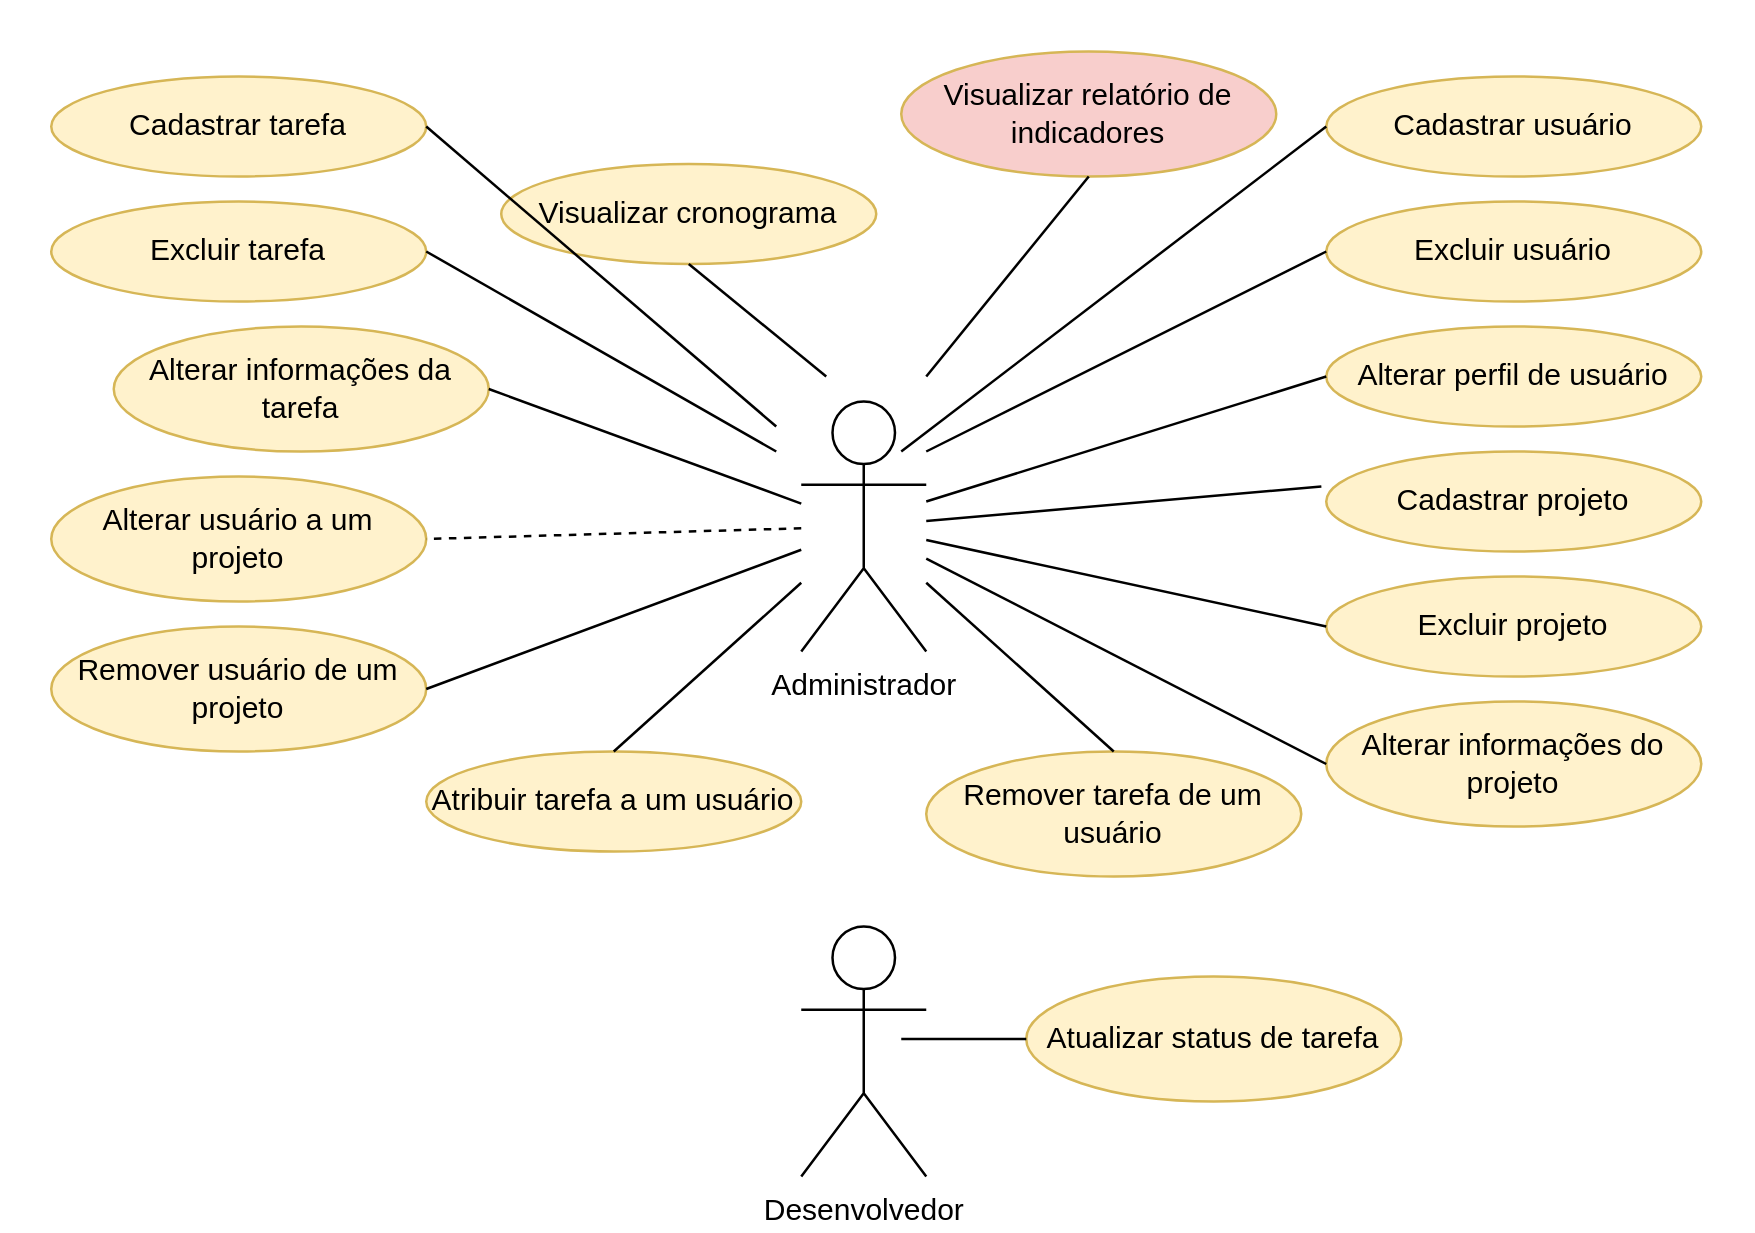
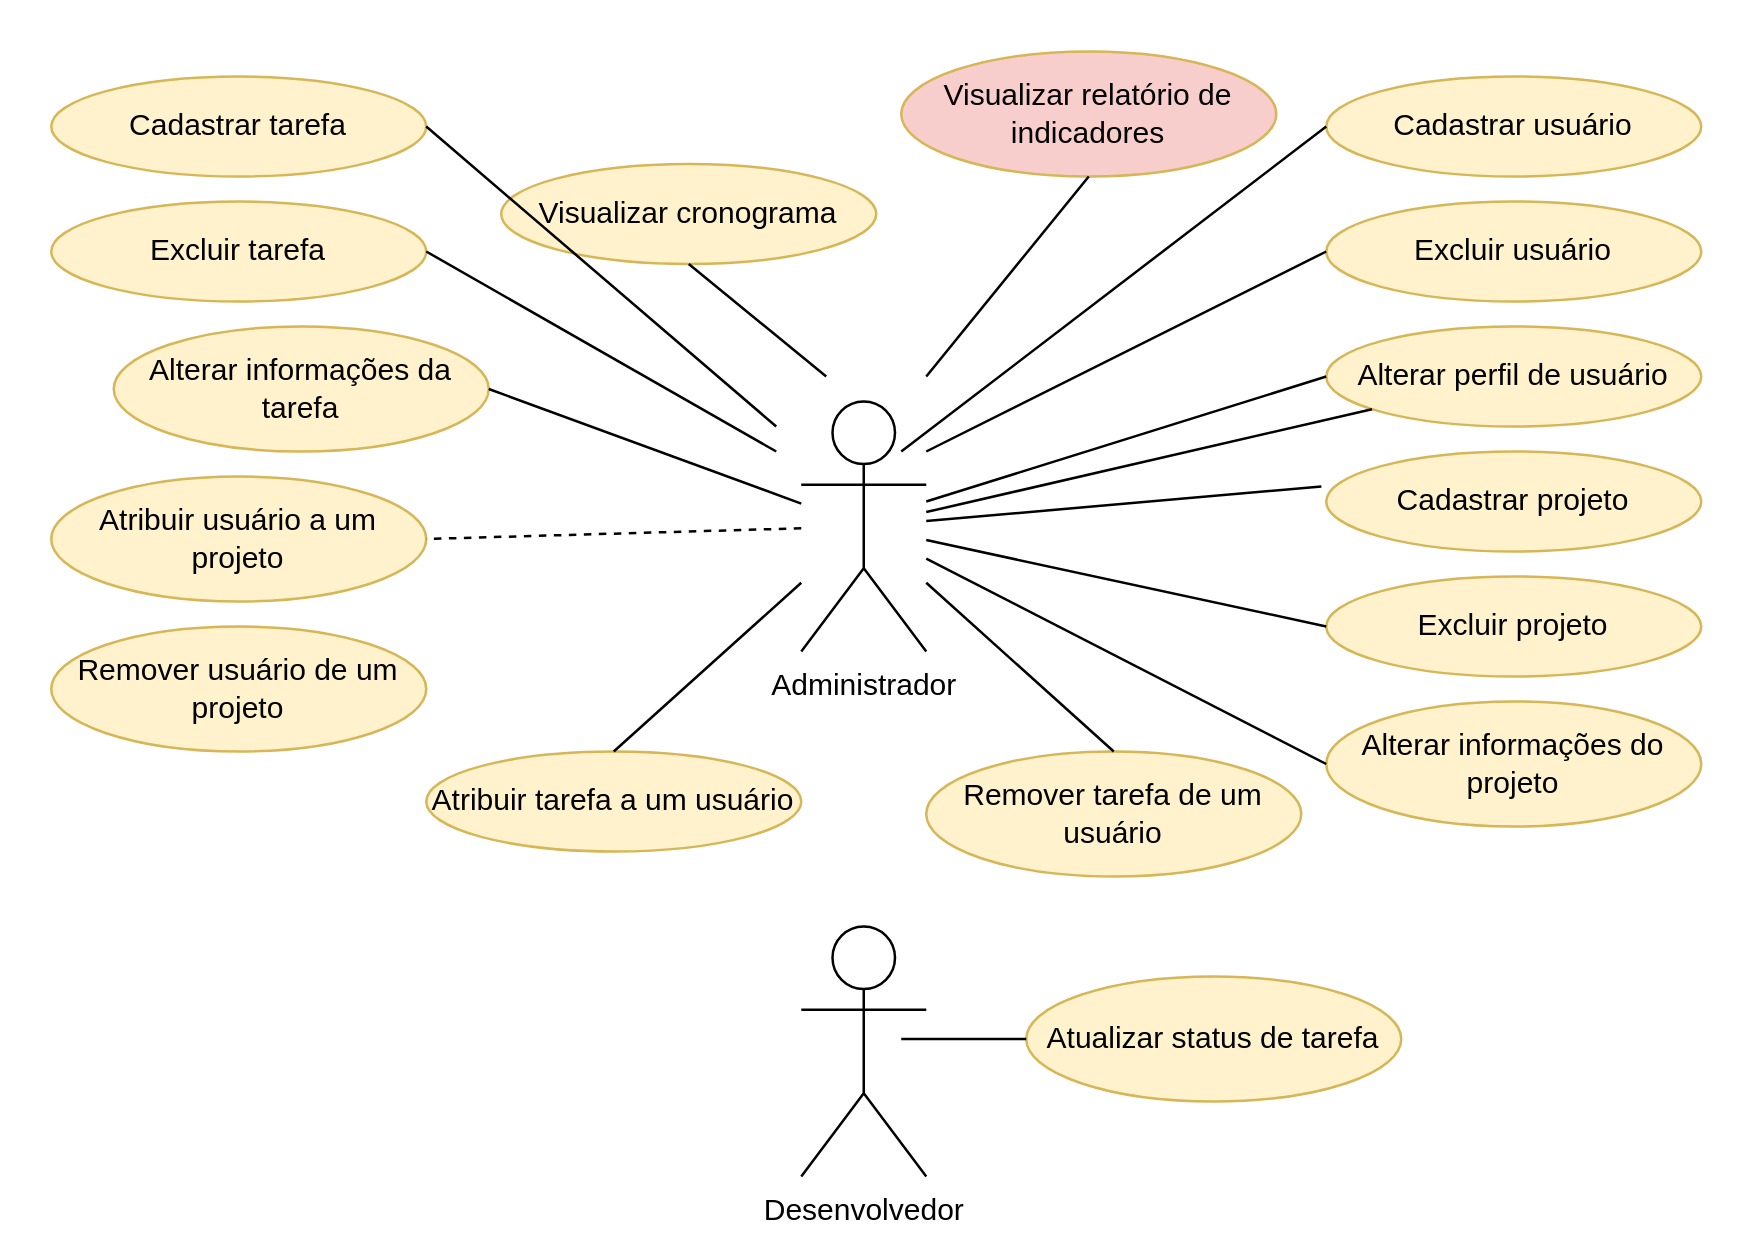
node "Alterar usuário a um projeto": label "Alterar usuário a um projeto" -> "Atribuir usuário a um projeto"
edge "Administrador" -- "Remover usuário de um projeto": now "Administrador" -- "Alterar perfil de usuário"
